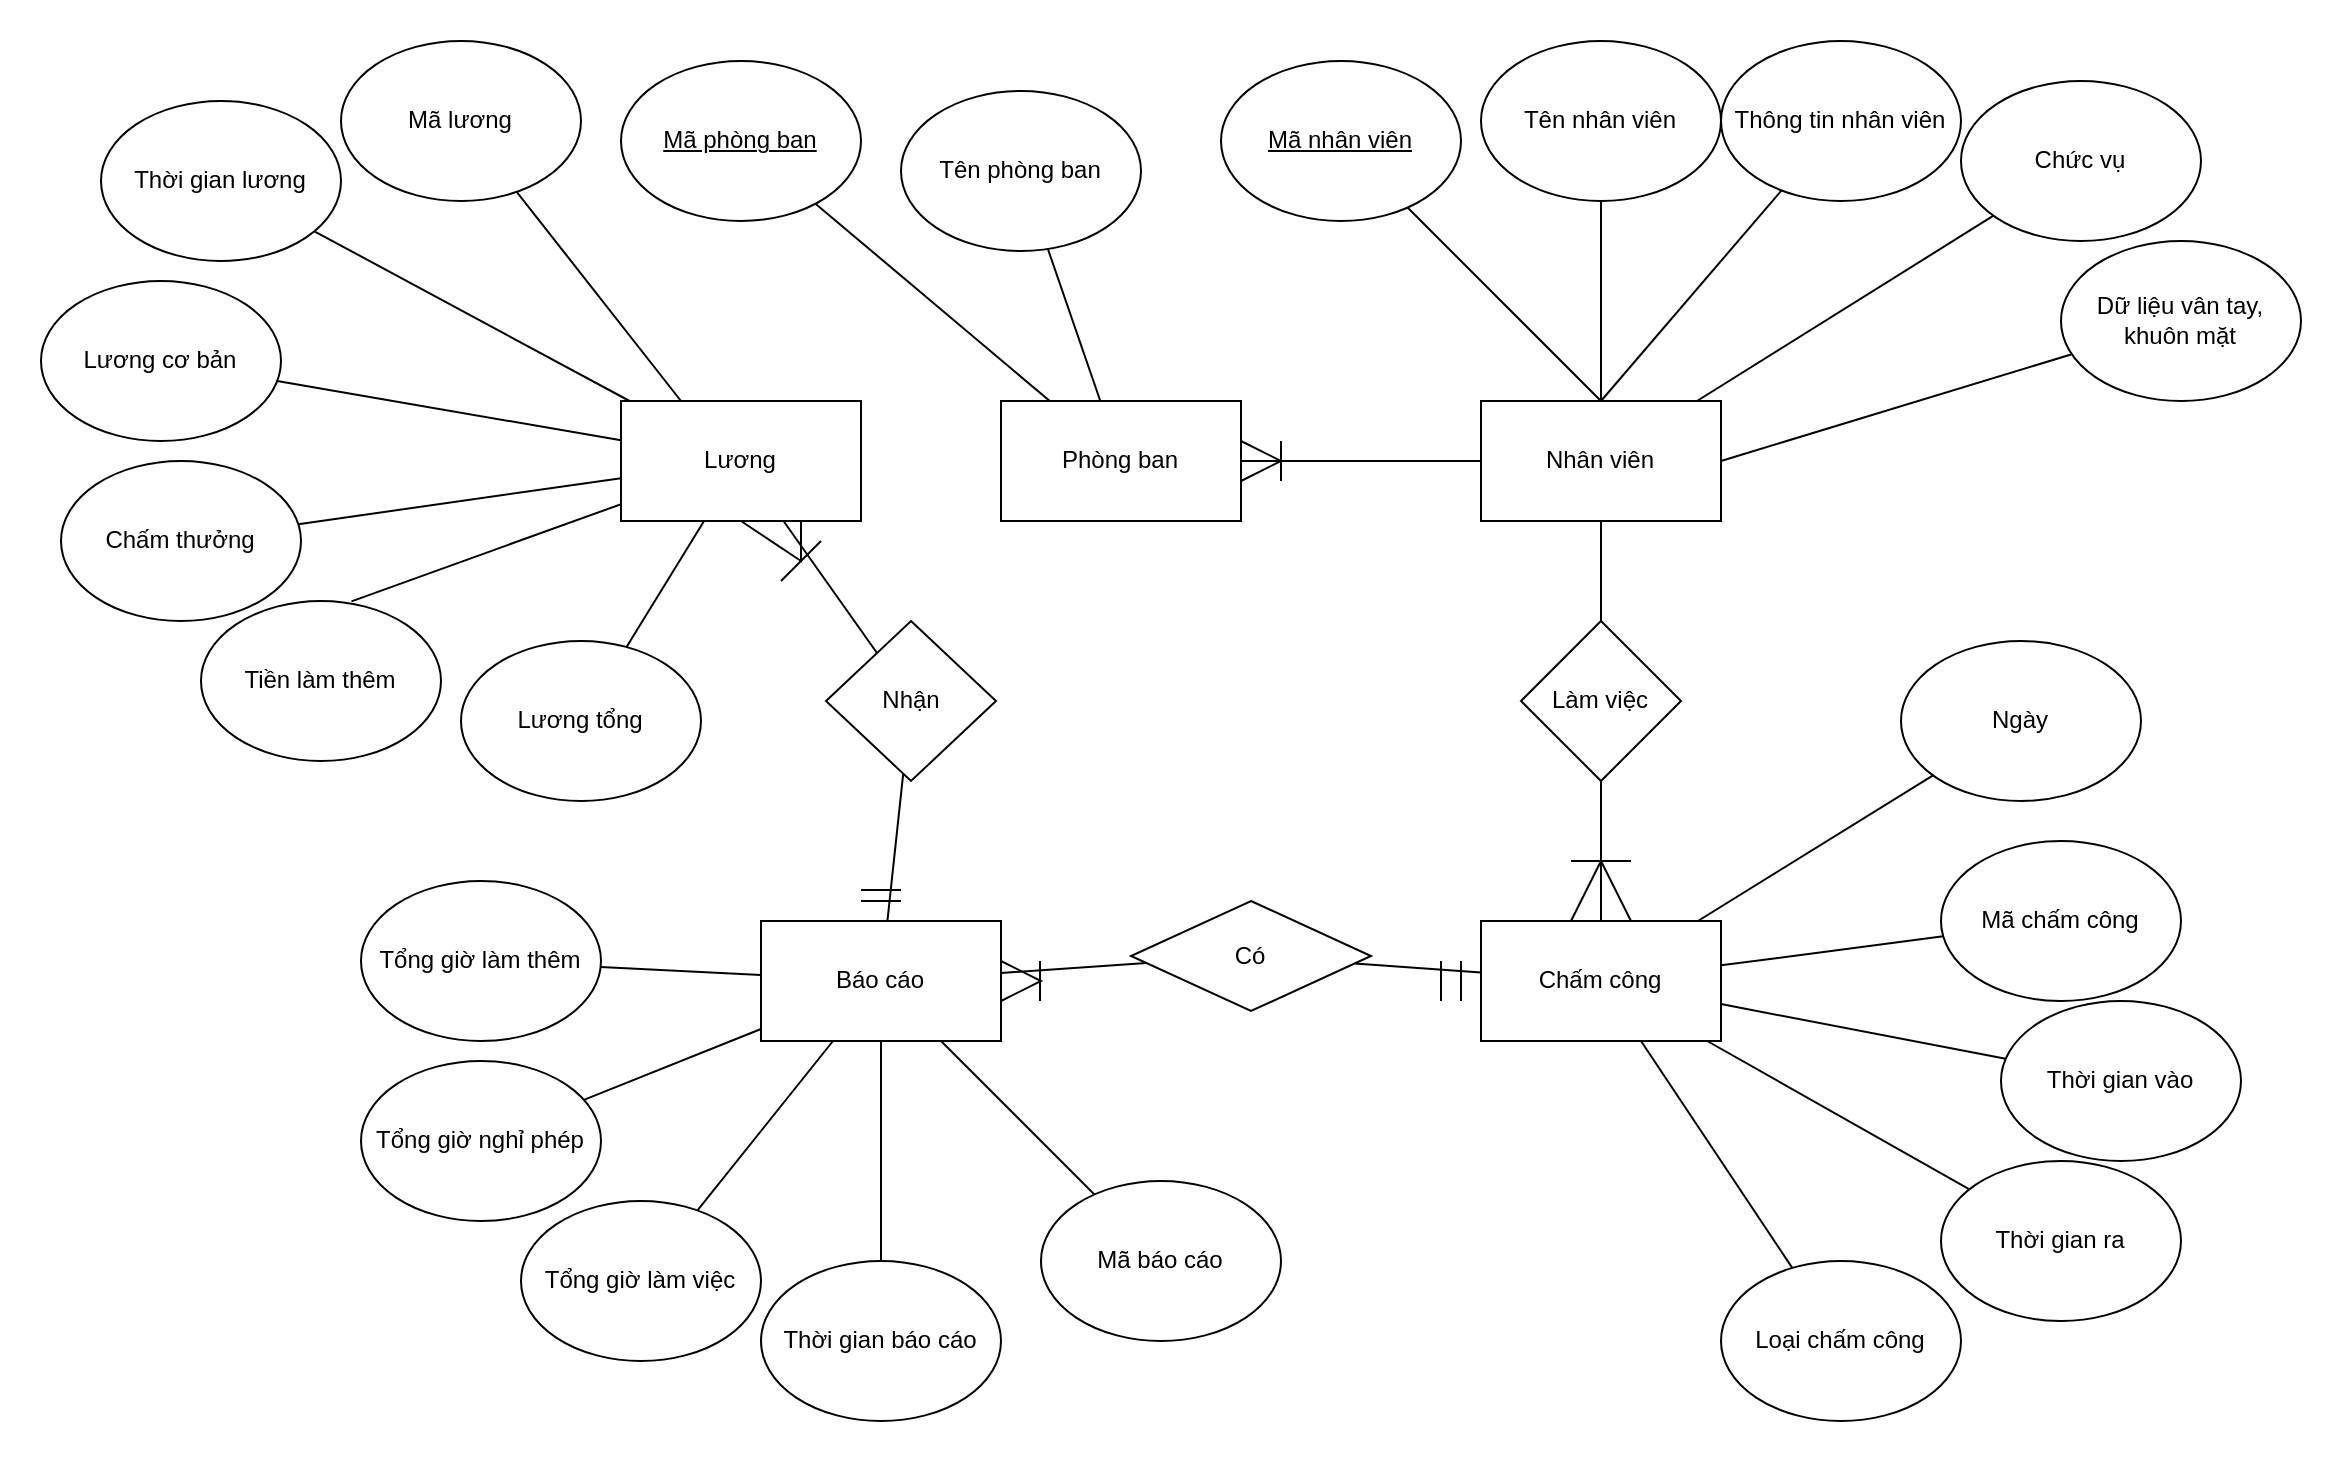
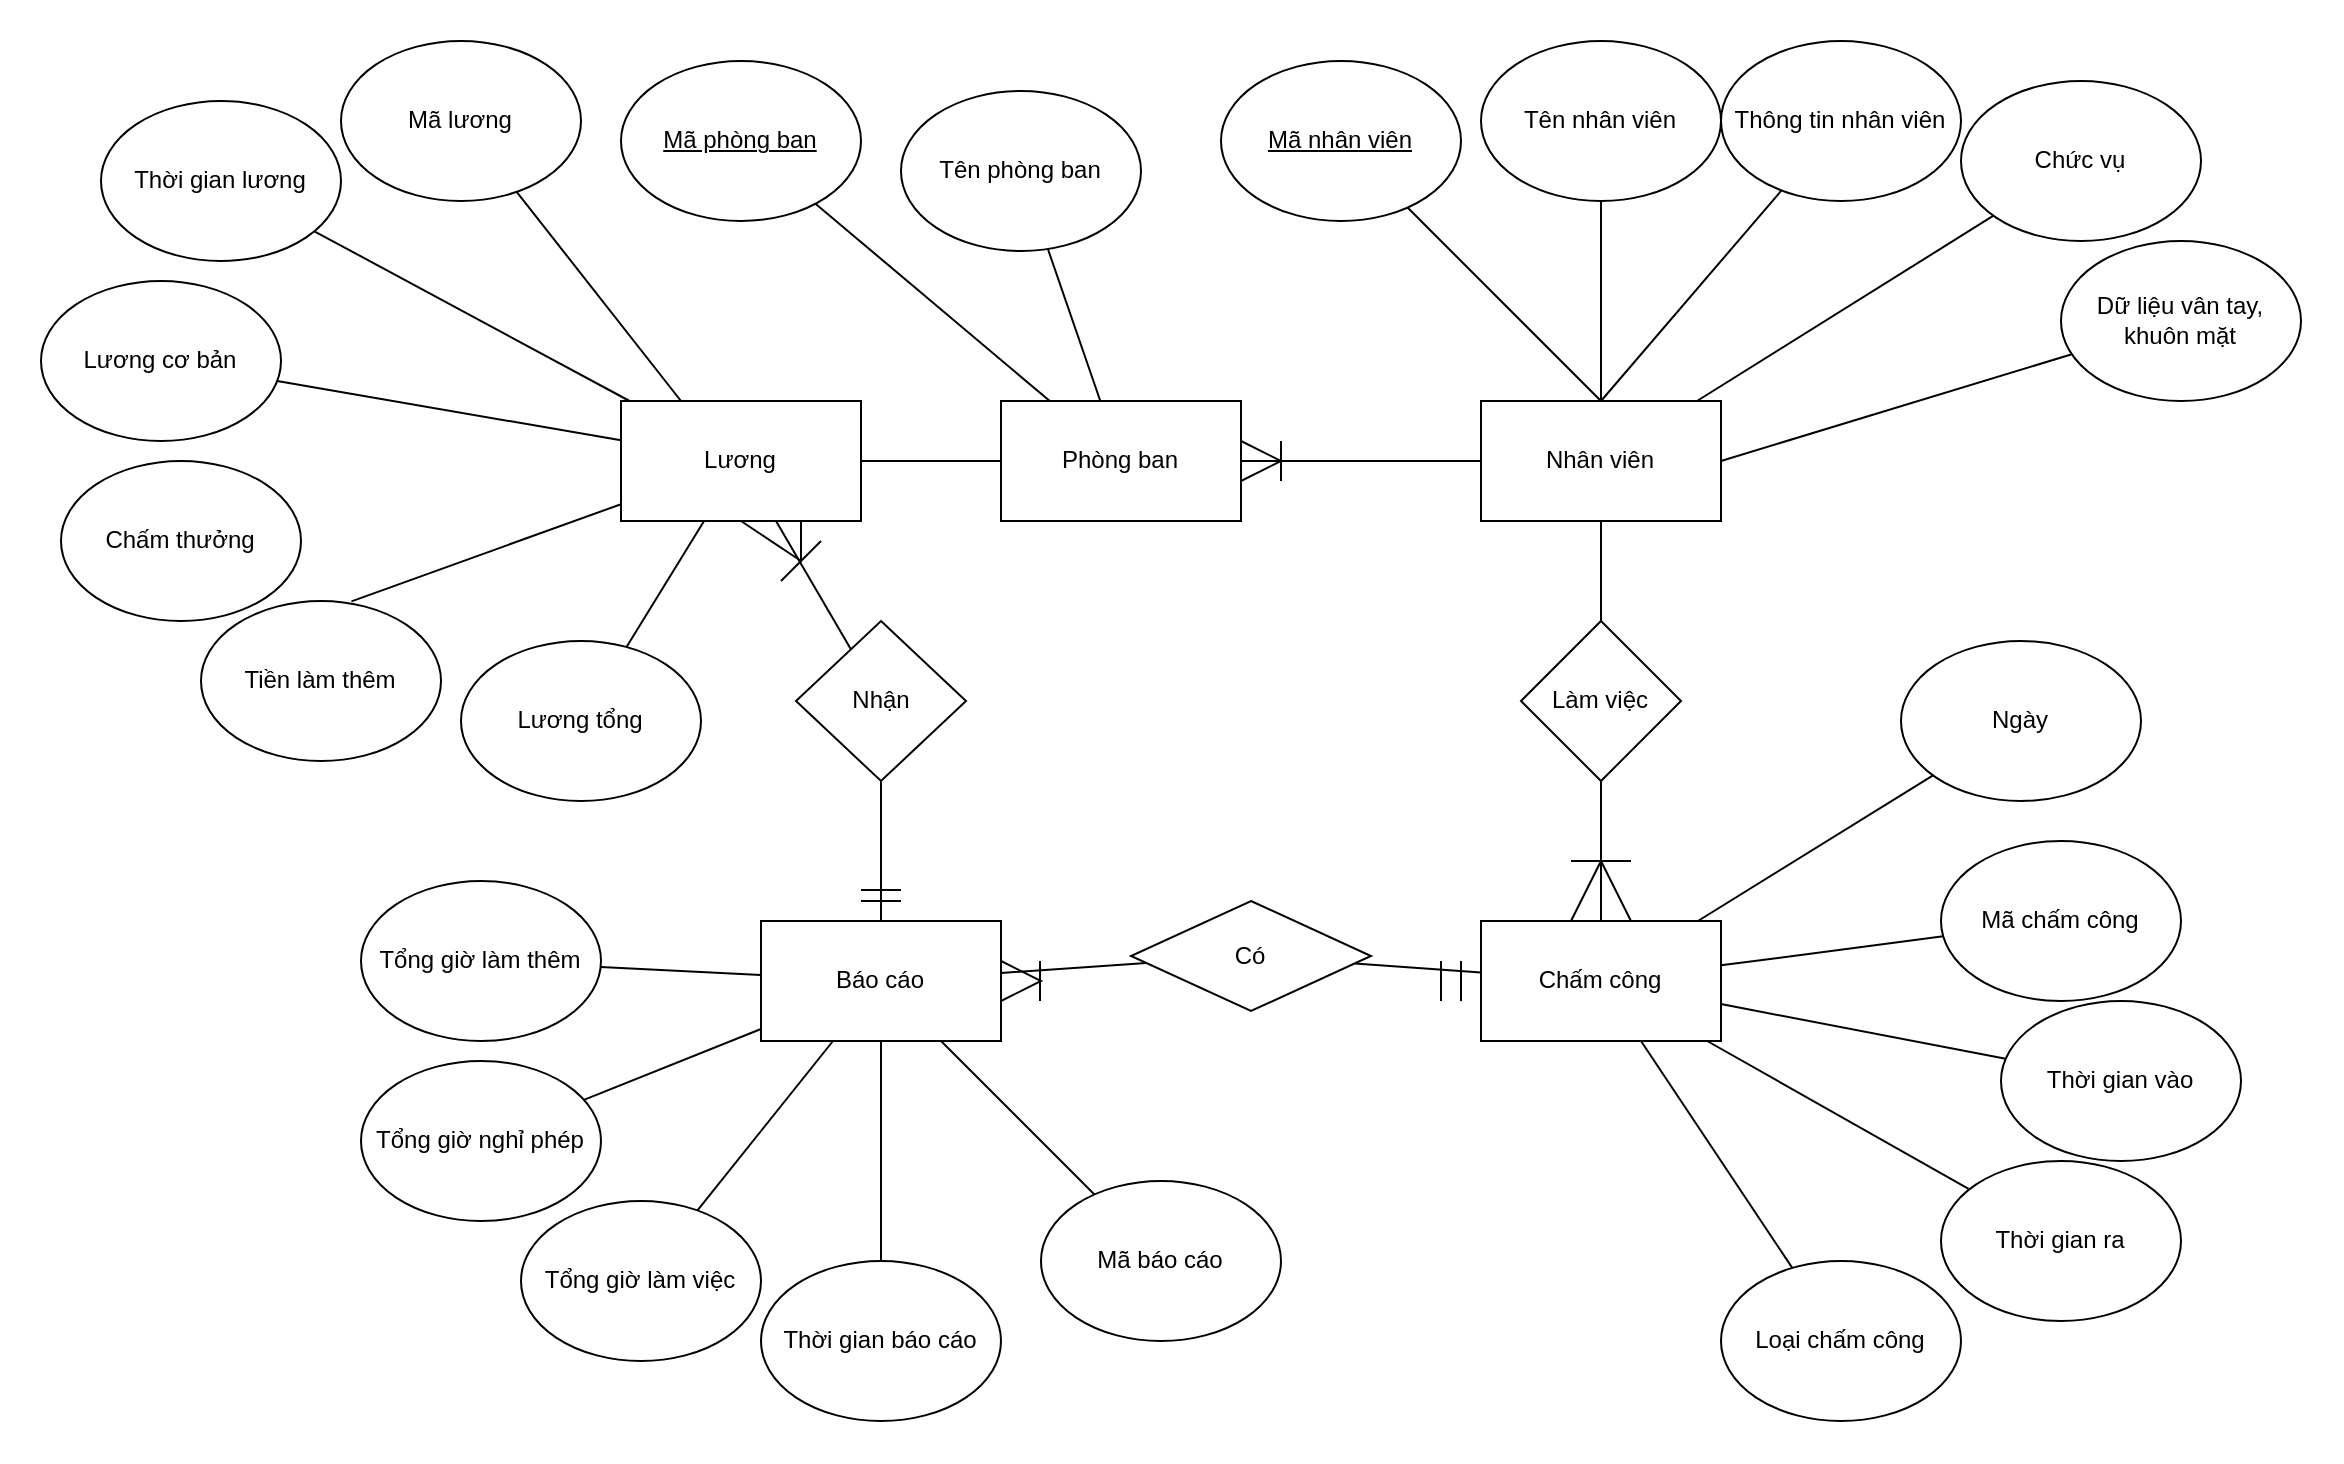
edge "Lương" -- "Chấm thưởng": now "Lương" -- "Phòng ban"
node "Nhận": moved (911, 701) -> (881, 701)
